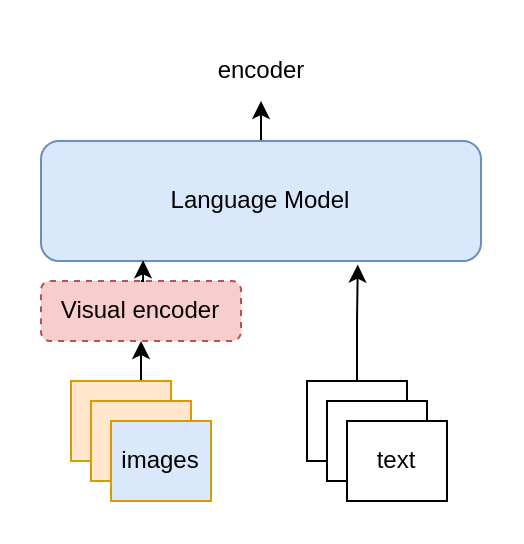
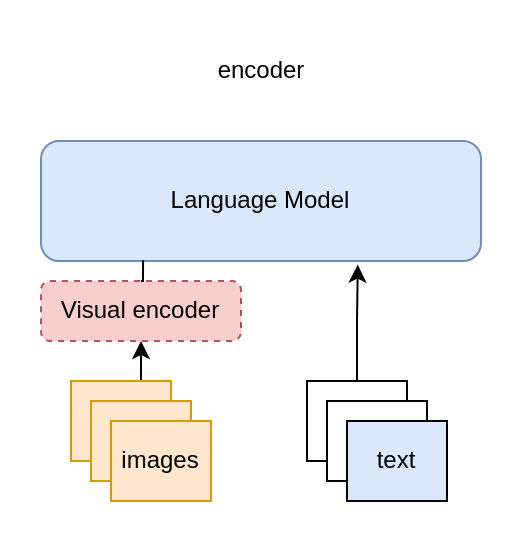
edge "Language Model" -> "encoder": removed
edge "Visual encoder" -> "Language Model": arrowhead classic -> none
node "images": fillcolor #dae8fc -> #ffe6cc
node "text": fillcolor #ffffff -> #dae8fc
